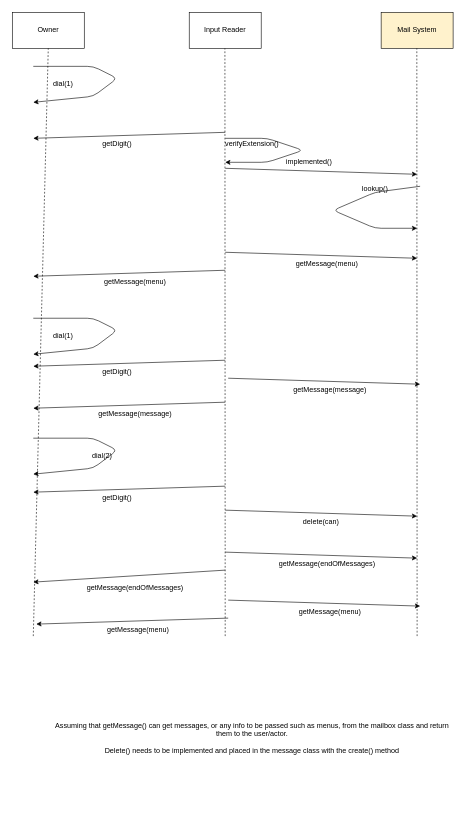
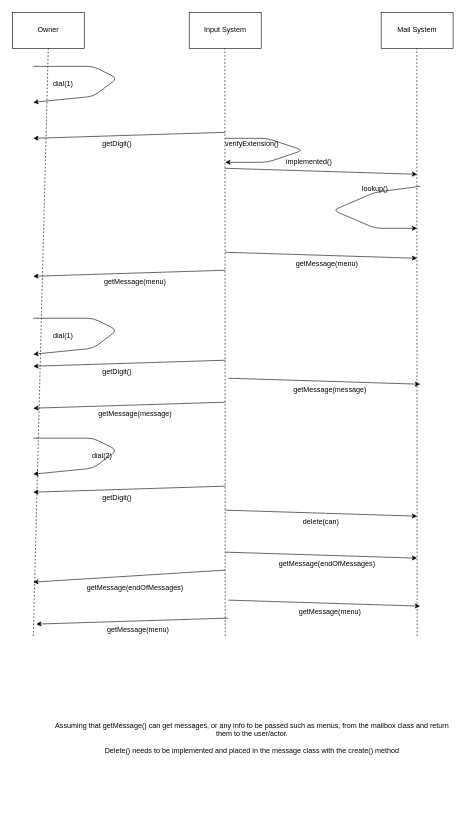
node "Input Reader": label "Input Reader" -> "Input System"
node "Mail System": fillcolor #fff2cc -> #ffffff
